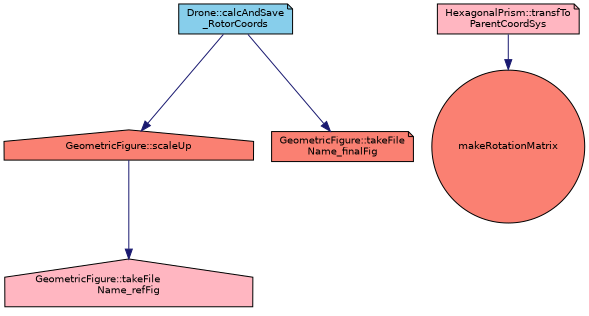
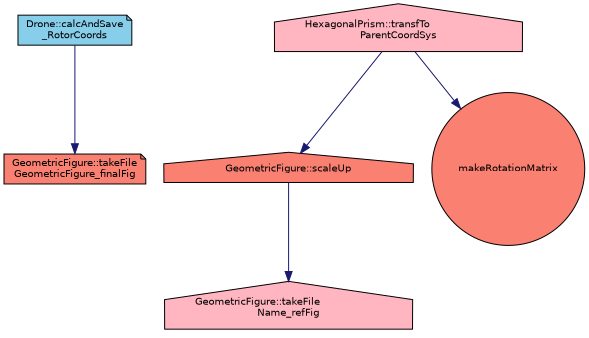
node "HexagonalPrism::transfTo ParentCoordSys": shape note -> house
edge "Drone::calcAndSave _RotorCoords" -> "GeometricFigure::scaleUp": now "HexagonalPrism::transfTo ParentCoordSys" -> "GeometricFigure::scaleUp"
node "GeometricFigure::takeFile Name_finalFig": label "GeometricFigure::takeFile Name_finalFig" -> "GeometricFigure::takeFile GeometricFigure_finalFig"
